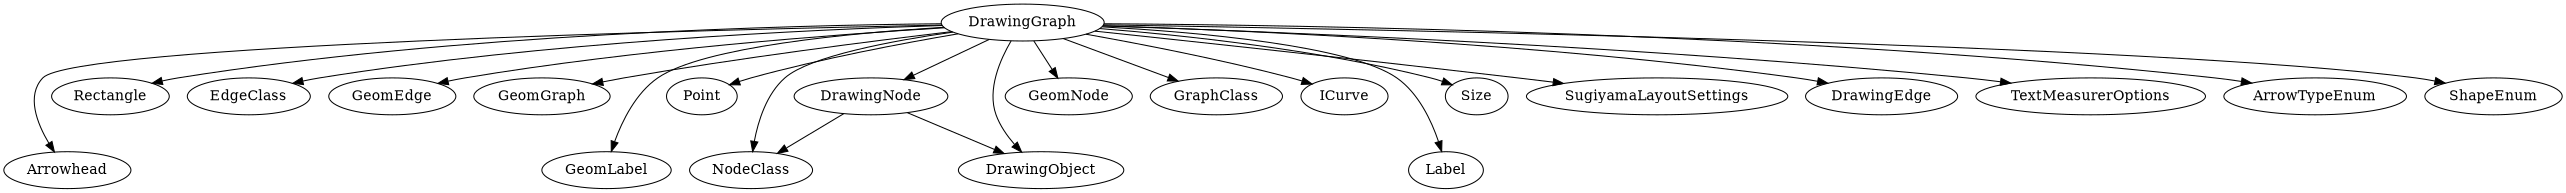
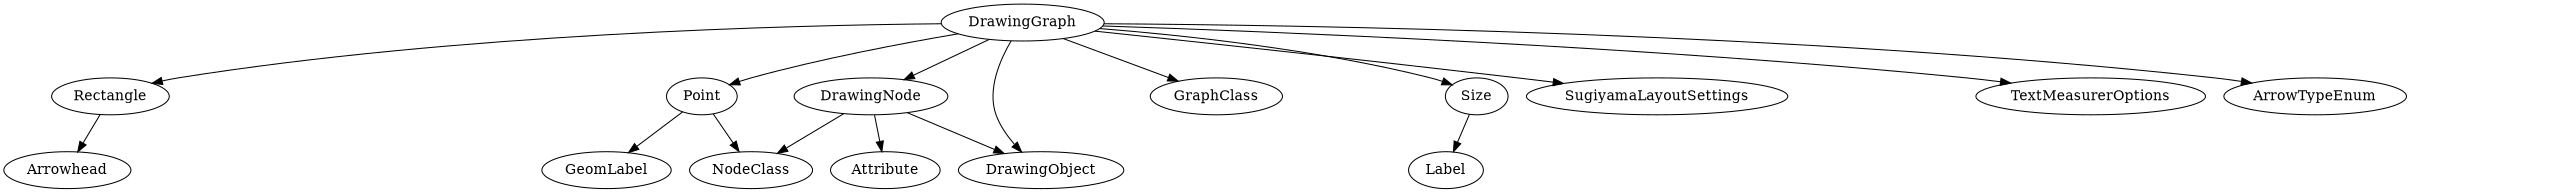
edge "DrawingGraph" -> "Arrowhead": now "Rectangle" -> "Arrowhead"
edge "DrawingGraph" -> "Label": now "Size" -> "Label"
edge "DrawingGraph" -> "GeomLabel": now "Point" -> "GeomLabel"
edge "DrawingGraph" -> "NodeClass": now "Point" -> "NodeClass"
node "EdgeClass": removed
node "GeomEdge": removed
node "GeomGraph": removed
node "GeomNode": removed
node "ICurve": removed
node "DrawingEdge": removed
node "ShapeEnum": removed
node "Attribute": added
